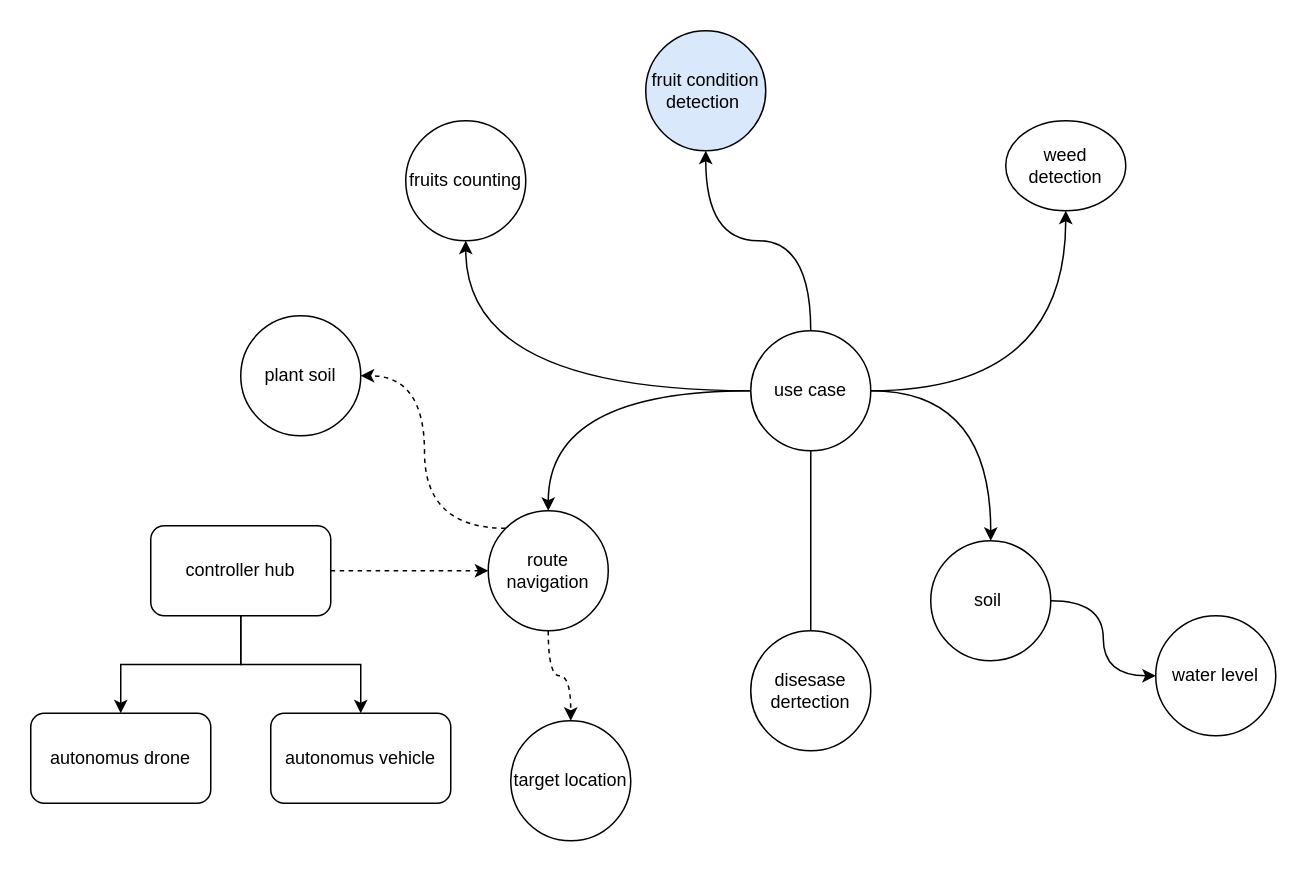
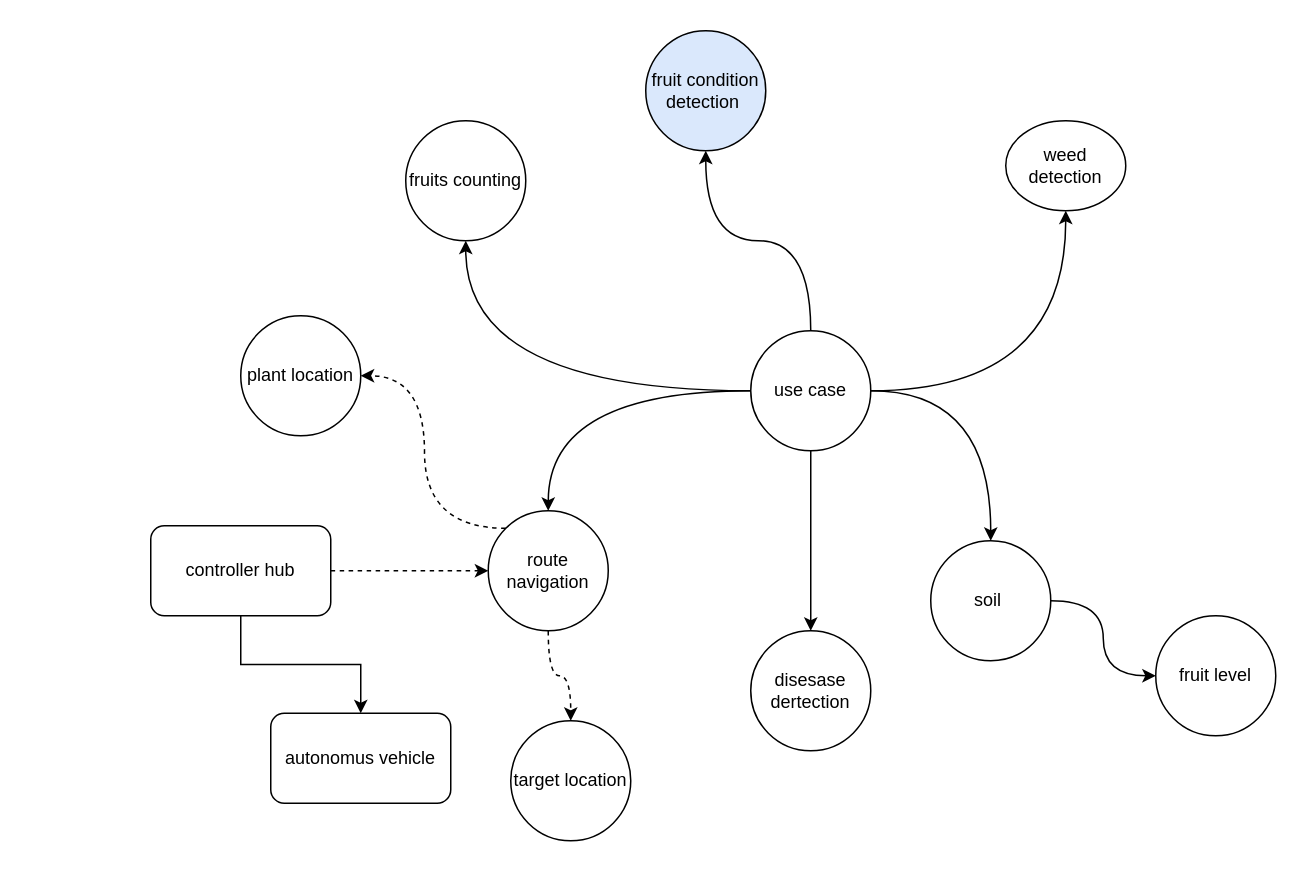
node "plant soil": label "plant soil" -> "plant location"
edge "use case" -- "disesase dertection": arrowhead none -> classic
edge "controller hub" -> "autonomus drone": removed
node "water level": label "water level" -> "fruit level"
node "autonomus drone": removed
